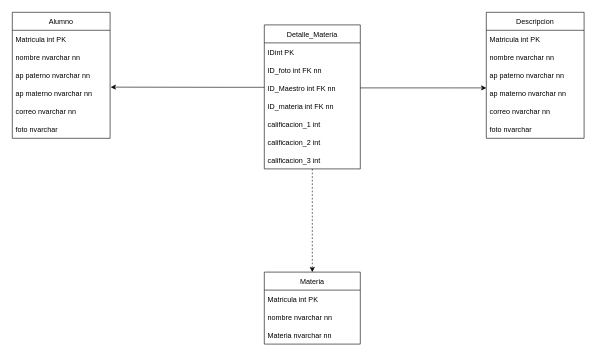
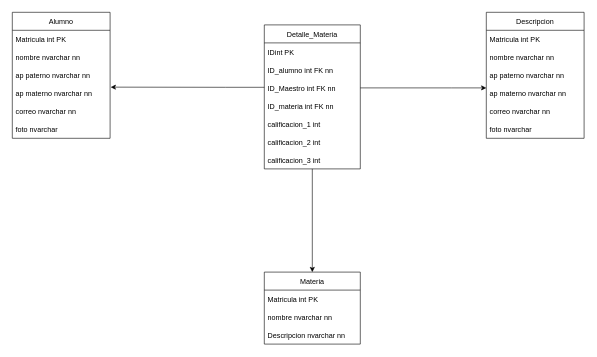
node "ID_foto int FK nn": label "ID_foto int FK nn" -> "ID_alumno int FK nn"
edge "Detalle_Materia" -> "Materia": style dashed -> solid
node "Materia nvarchar nn": label "Materia nvarchar nn" -> "Descripcion nvarchar nn"
